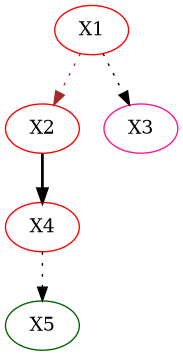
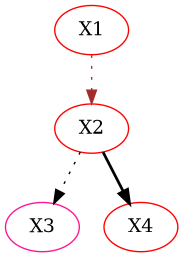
edge "X1" -> "X3": now "X2" -> "X3"
node "X5": removed
